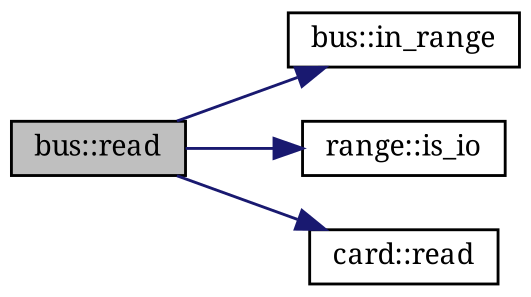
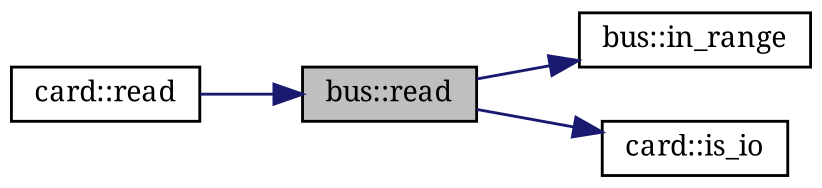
node "range::is_io": label "range::is_io" -> "card::is_io"
edge "bus::read" -> "card::read": reversed
